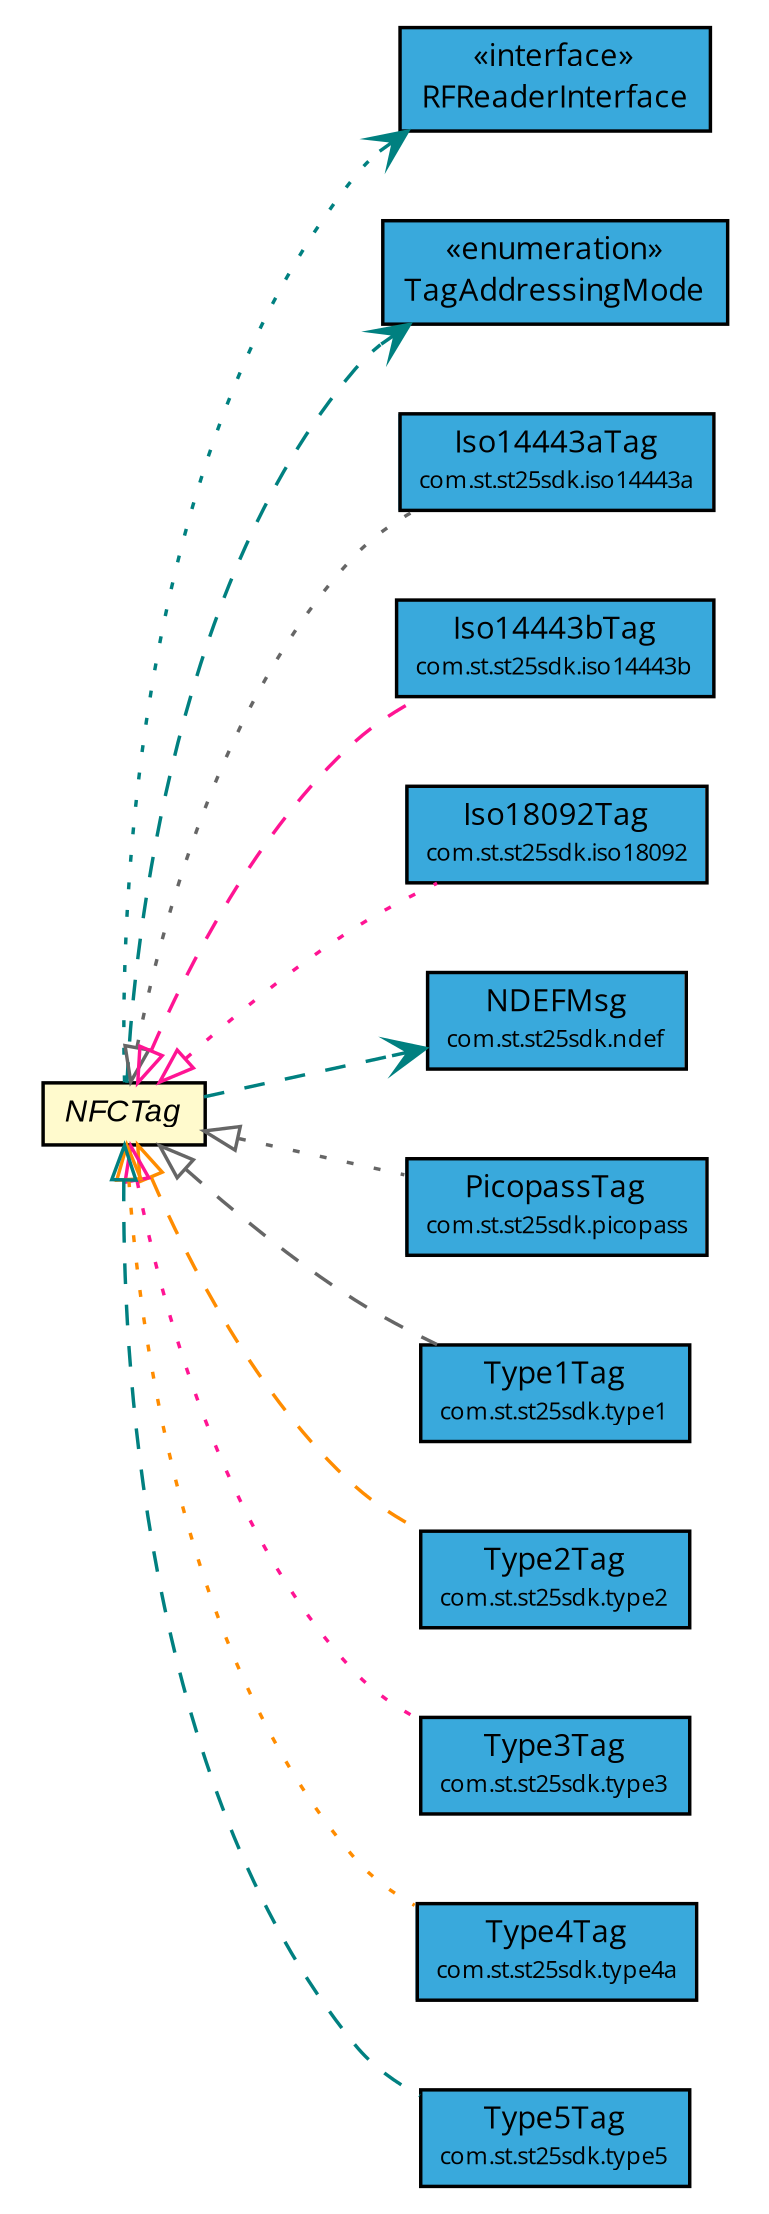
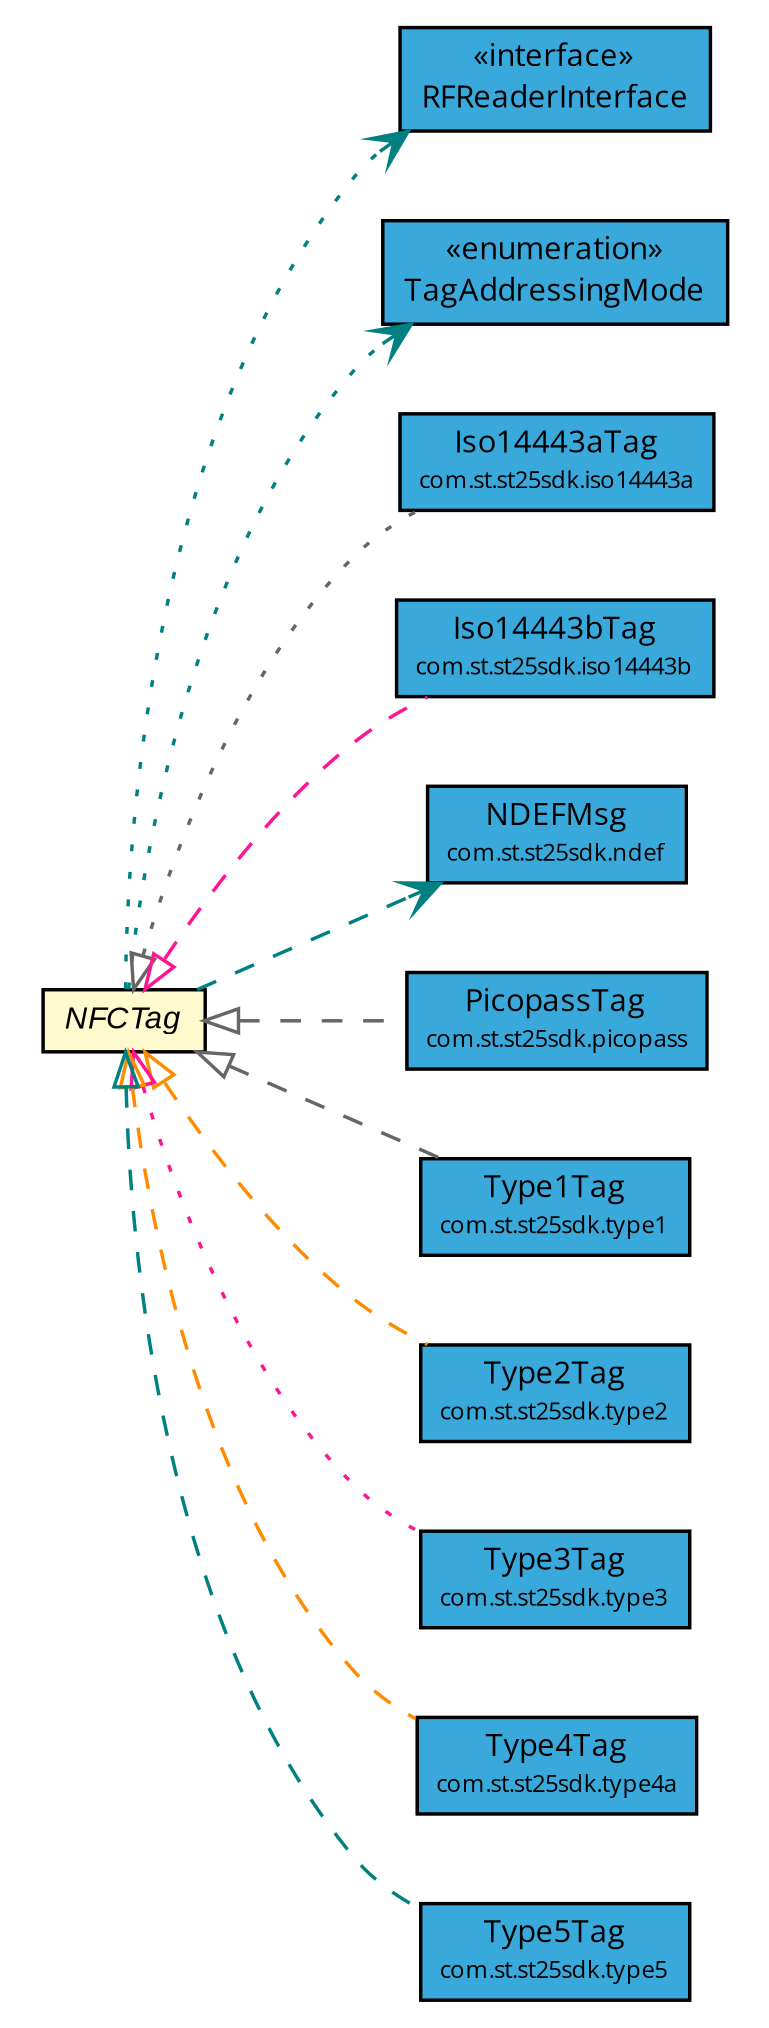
edge "NFCTag" -> "TagAddressingMode": style dashed -> dotted
node "Iso18092Tag": removed
edge "PicopassTag" -> "NFCTag": style dotted -> dashed
edge "Type4Tag" -> "NFCTag": style dotted -> dashed
